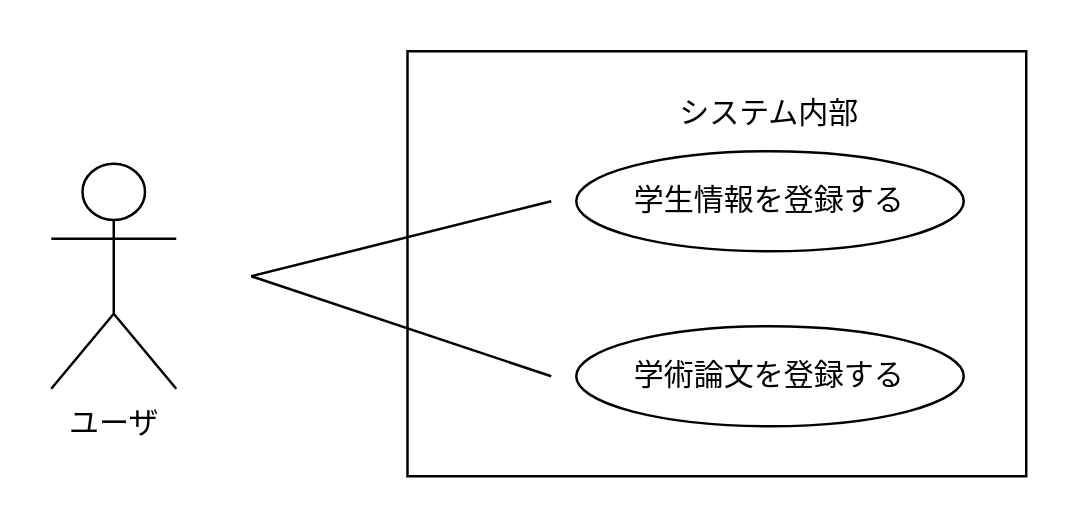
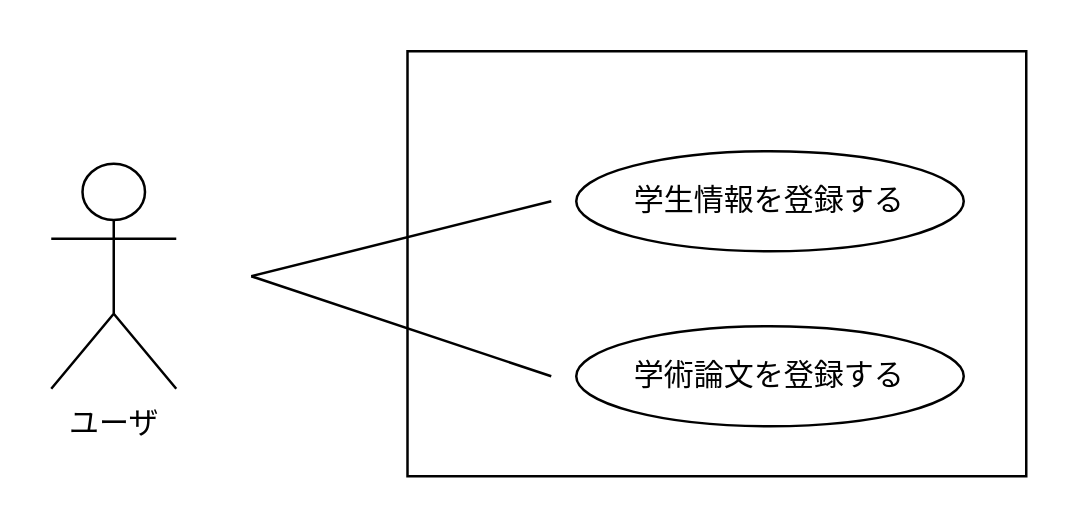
node "システム内部": removed
